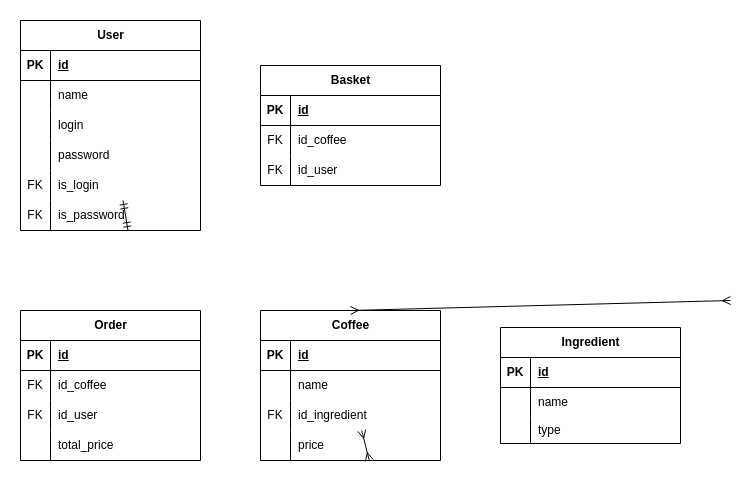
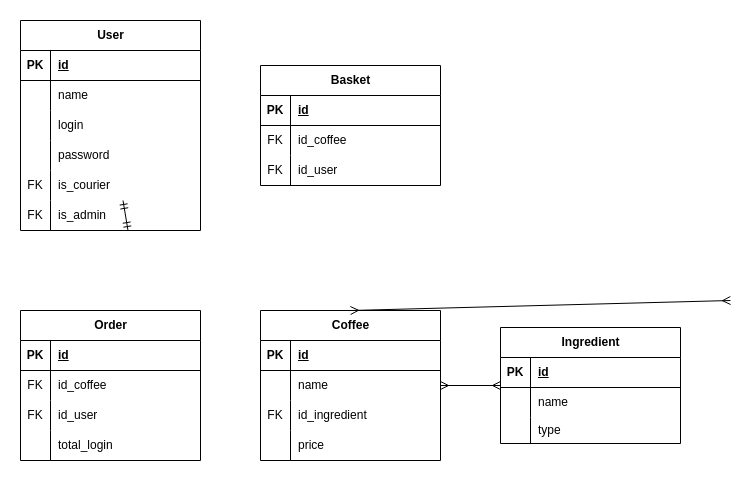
node "is_login": label "is_login" -> "is_courier"
node "is_password": label "is_password" -> "is_admin"
node "total_price": label "total_price" -> "total_login"
edge "Coffee" -- "price": now "Coffee" -- "Ingredient"
